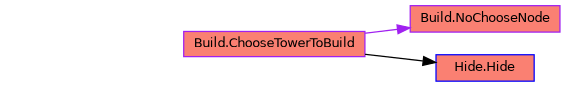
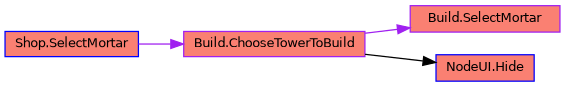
node "Build.NoChooseNode": label "Build.NoChooseNode" -> "Build.SelectMortar"
node "Shop.SelectMortar": added
node "Hide.Hide": label "Hide.Hide" -> "NodeUI.Hide"
